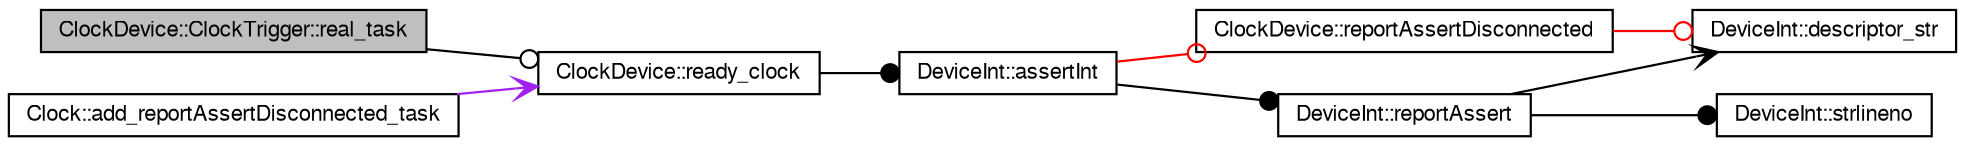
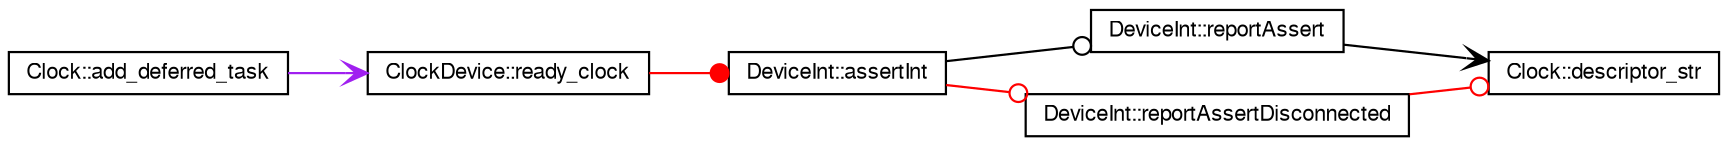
node "ClockDevice::ClockTrigger::real_task": removed
node "ClockDevice::reportAssertDisconnected": label "ClockDevice::reportAssertDisconnected" -> "DeviceInt::reportAssertDisconnected"
node "DeviceInt::descriptor_str": label "DeviceInt::descriptor_str" -> "Clock::descriptor_str"
edge "ClockDevice::ready_clock" -> "DeviceInt::assertInt": color black -> red
edge "DeviceInt::assertInt" -> "DeviceInt::reportAssert": arrowhead dot -> odot
node "Clock::add_reportAssertDisconnected_task": label "Clock::add_reportAssertDisconnected_task" -> "Clock::add_deferred_task"
node "DeviceInt::strlineno": removed
